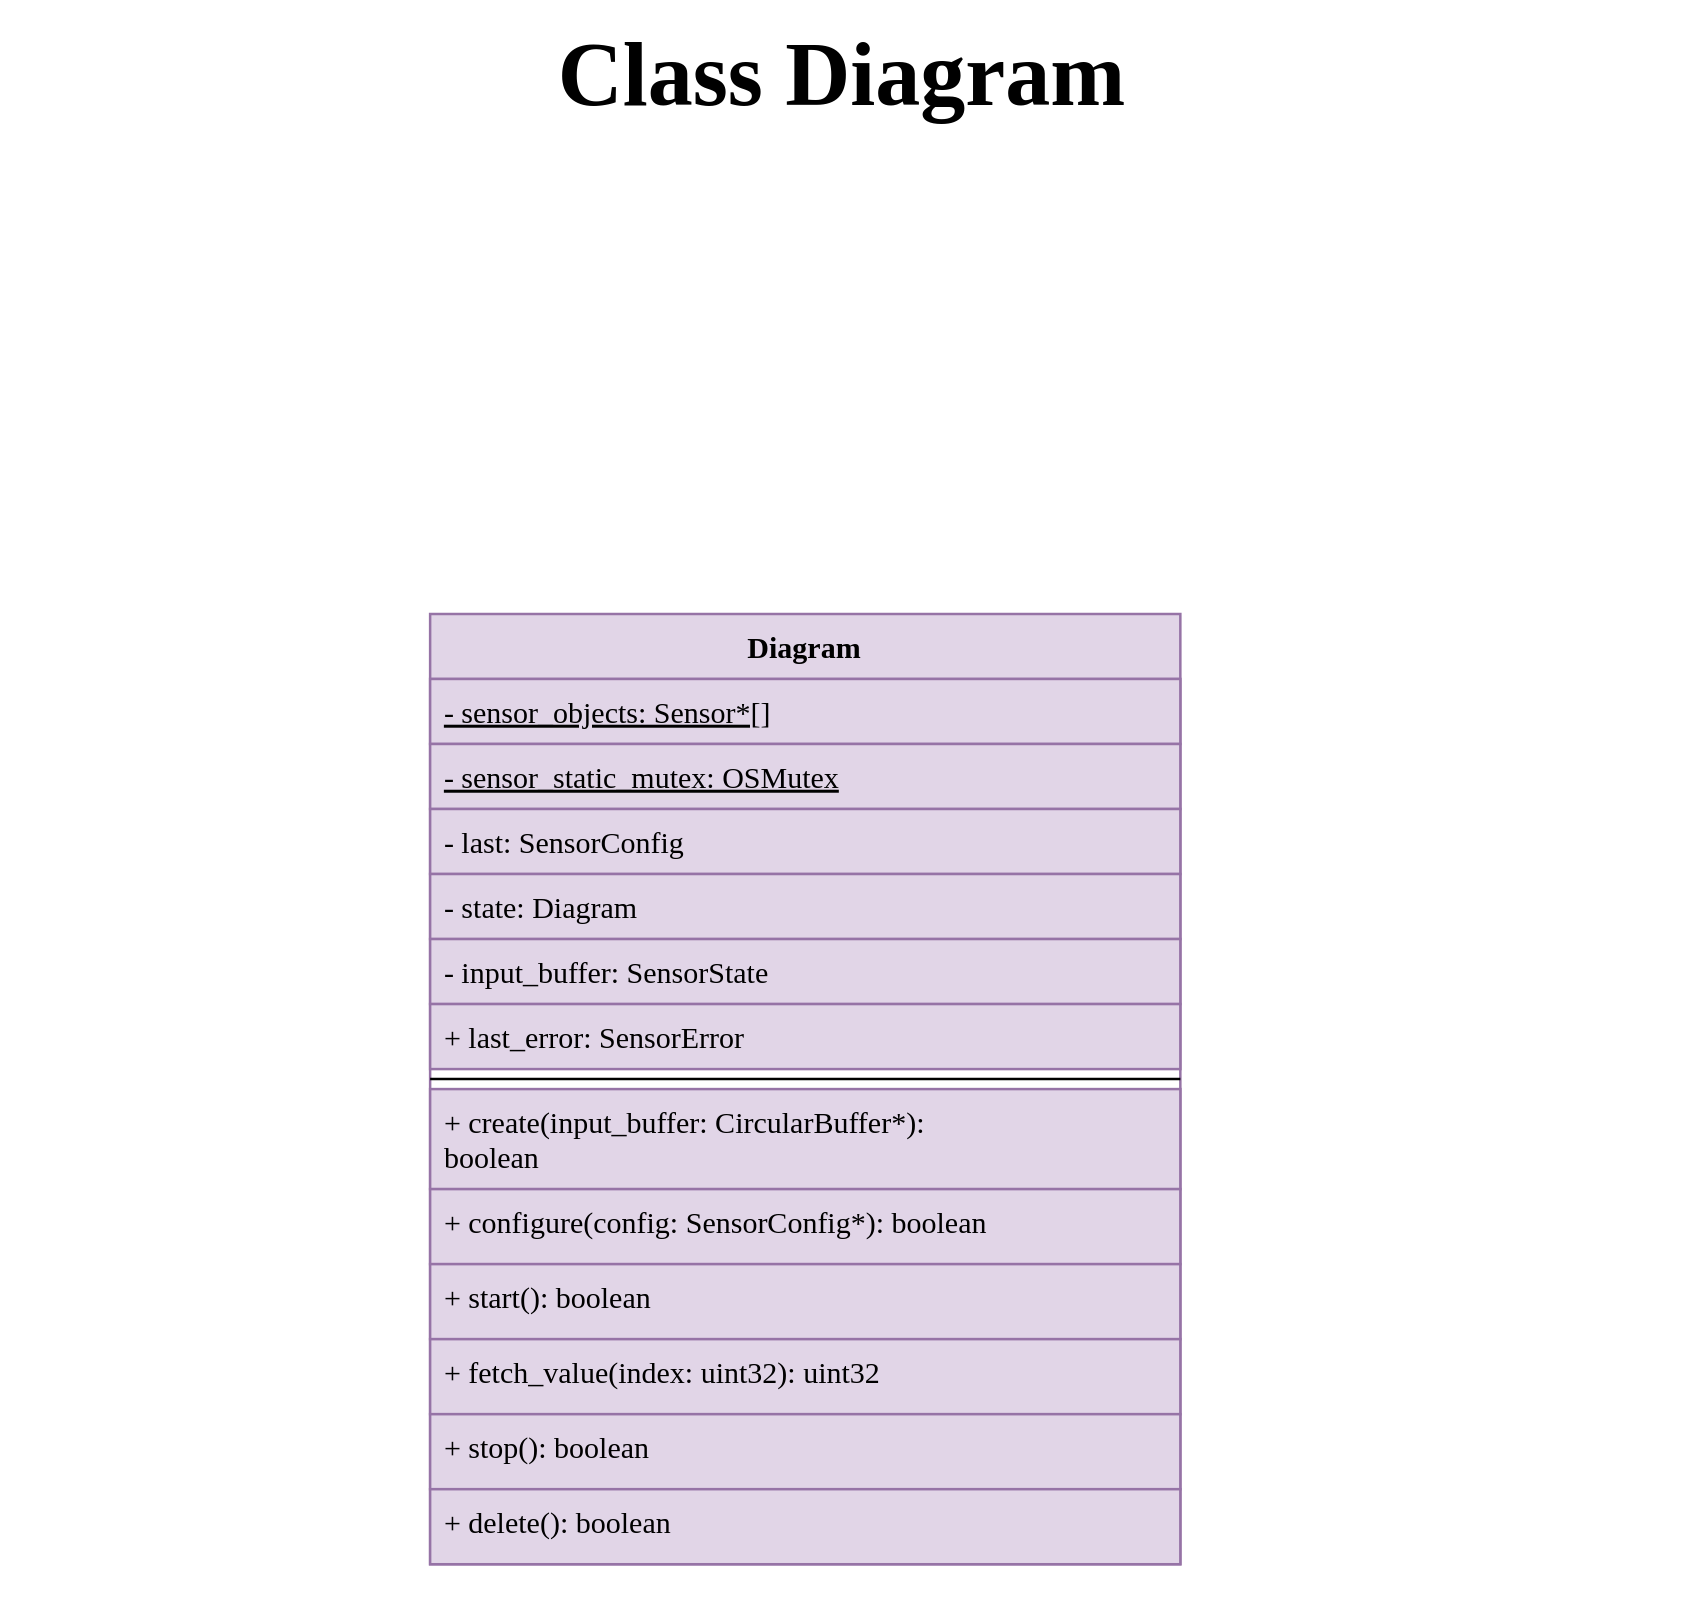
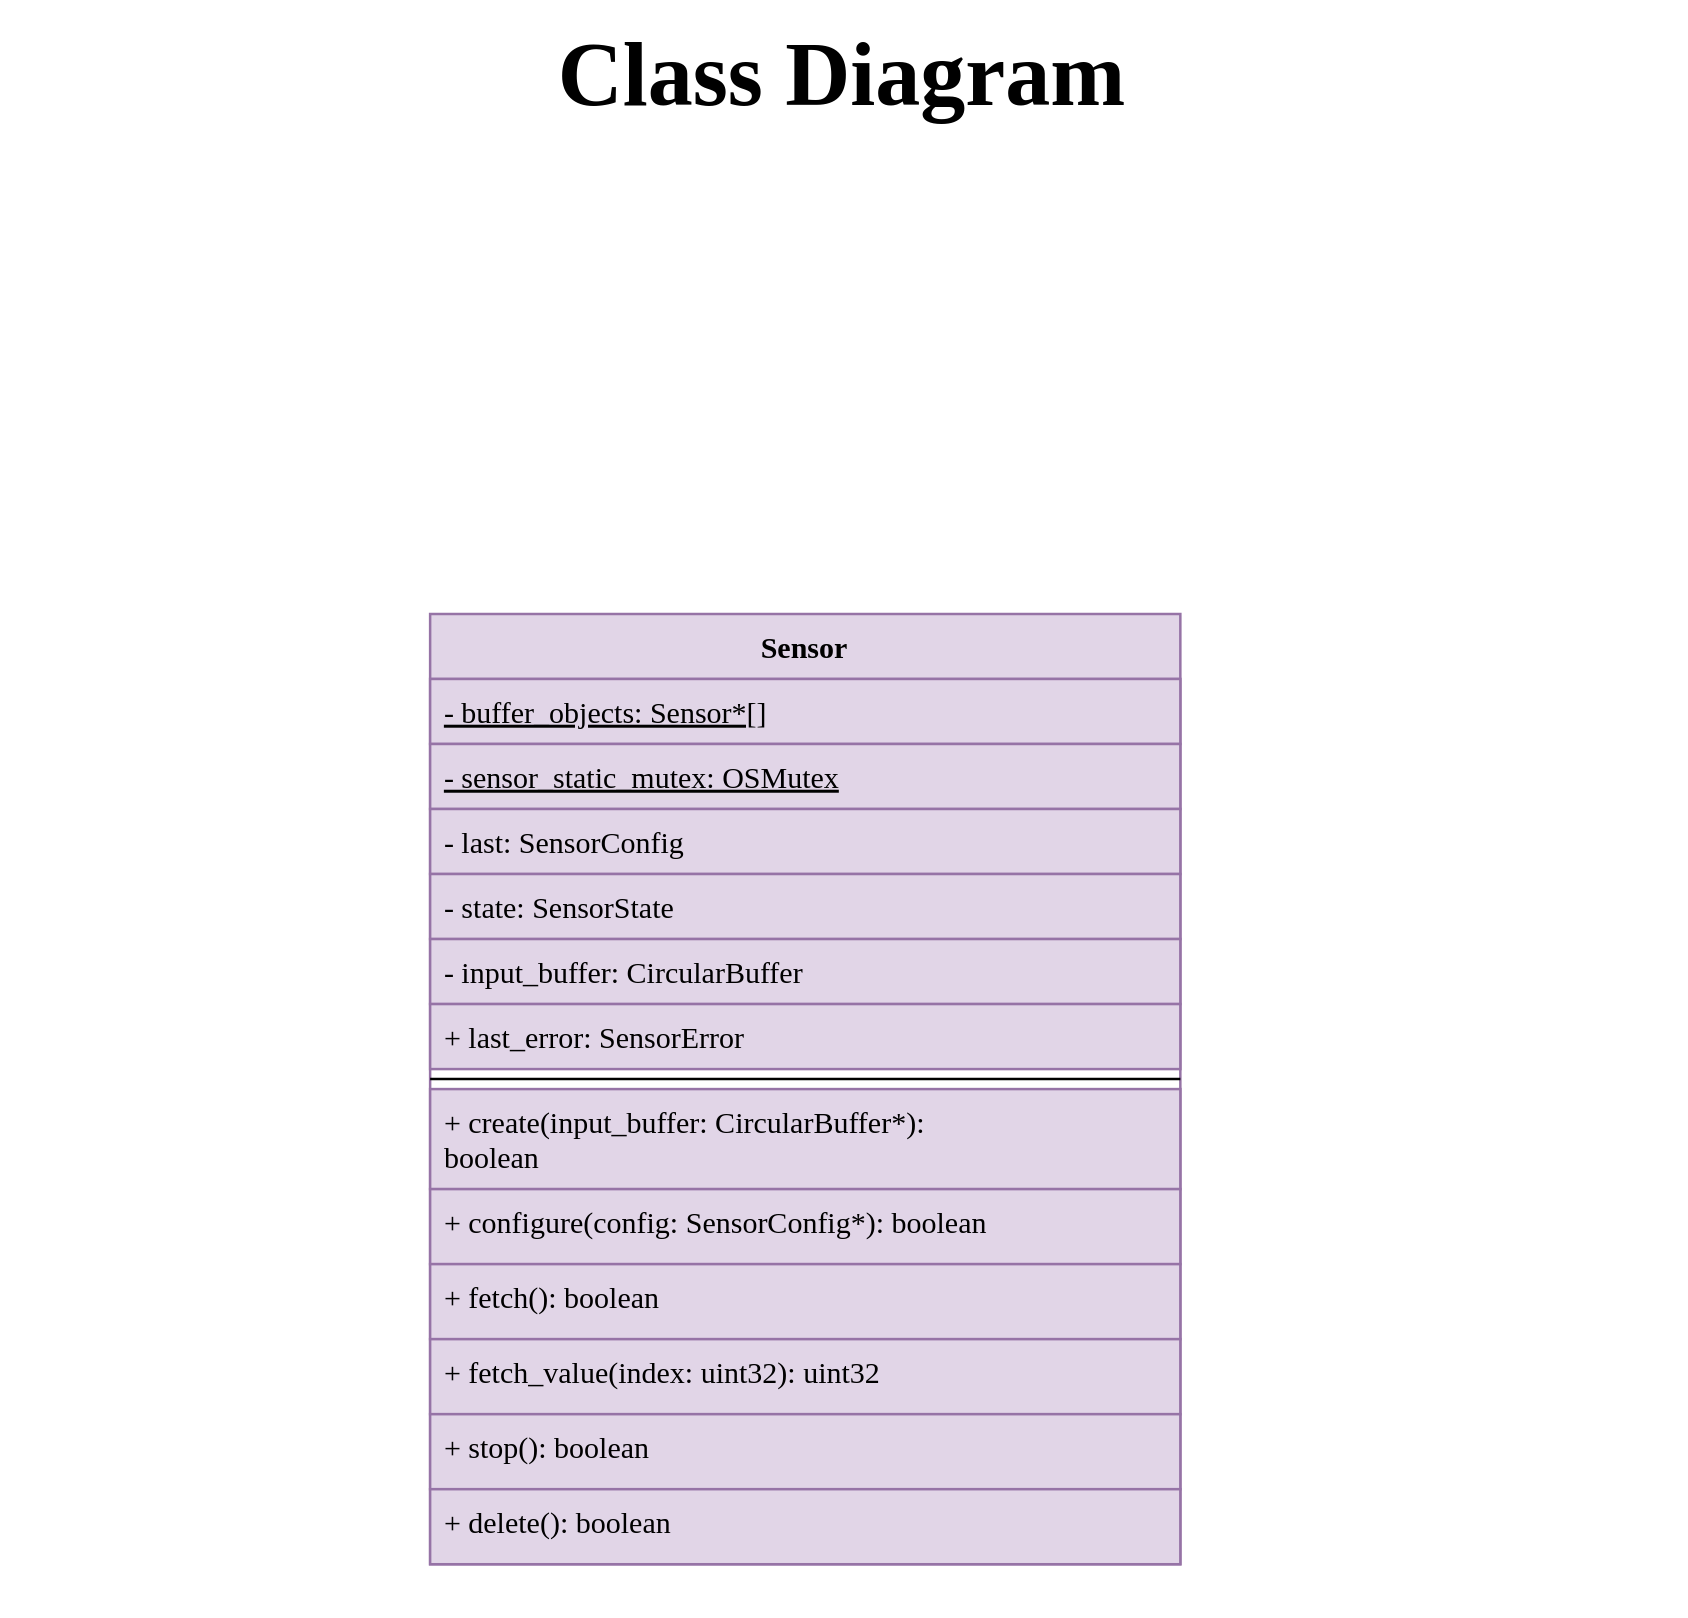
node "Diagram": label "Diagram" -> "Sensor"
node "- sensor_objects: Sensor*[]": label "- sensor_objects: Sensor*[]" -> "- buffer_objects: Sensor*[]"
node "- state: Diagram": label "- state: Diagram" -> "- state: SensorState"
node "- input_buffer: SensorState": label "- input_buffer: SensorState" -> "- input_buffer: CircularBuffer"
node "+ start(): boolean": label "+ start(): boolean" -> "+ fetch(): boolean"
